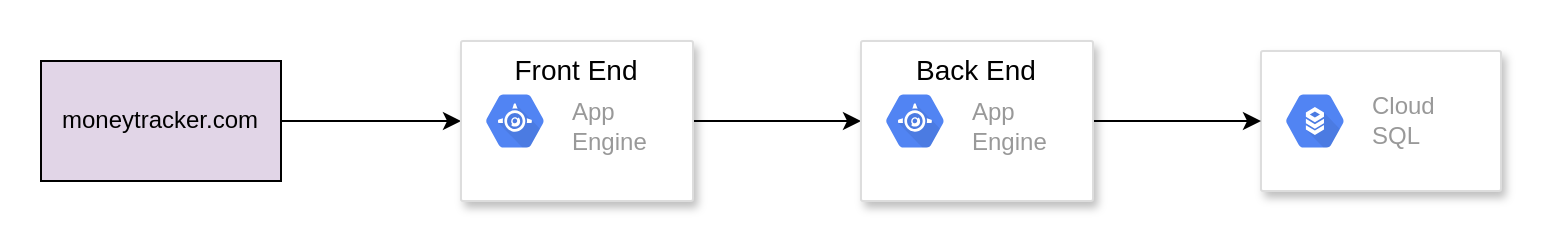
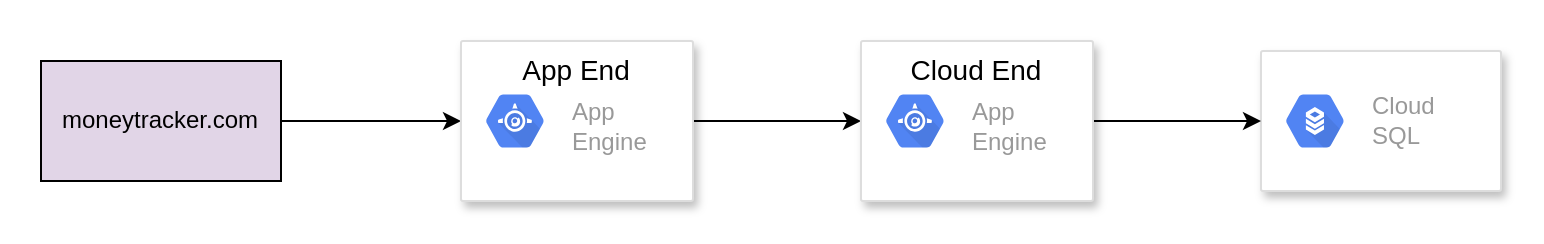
node "Front End": label "Front End" -> "App End"
node "Back End": label "Back End" -> "Cloud End"
